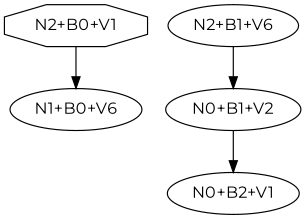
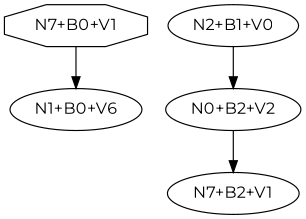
node "N2+B0+V1": label "N2+B0+V1" -> "N7+B0+V1"
node "N2+B1+V6": label "N2+B1+V6" -> "N2+B1+V0"
node "N0+B1+V2": label "N0+B1+V2" -> "N0+B2+V2"
node "N0+B2+V1": label "N0+B2+V1" -> "N7+B2+V1"
